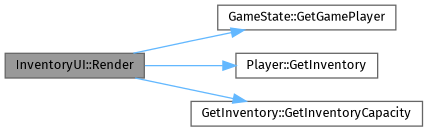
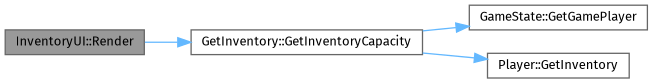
edge "InventoryUI::Render" -> "GameState::GetGamePlayer": now "GetInventory::GetInventoryCapacity" -> "GameState::GetGamePlayer"
edge "InventoryUI::Render" -> "Player::GetInventory": now "GetInventory::GetInventoryCapacity" -> "Player::GetInventory"
